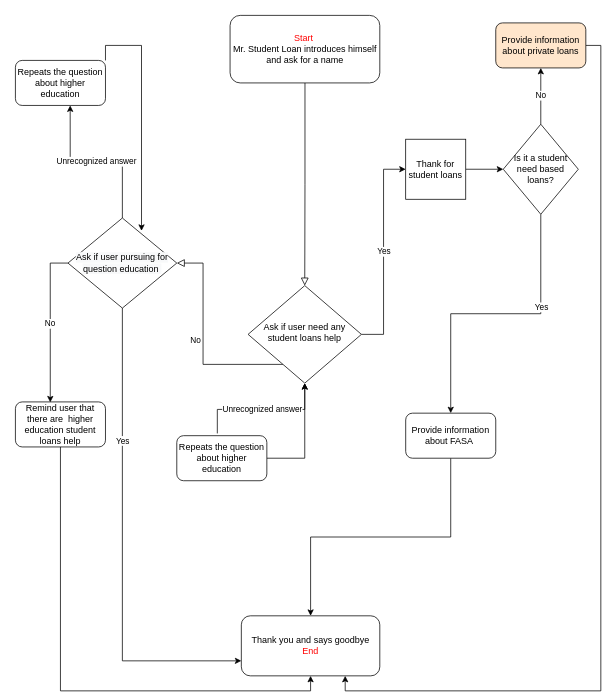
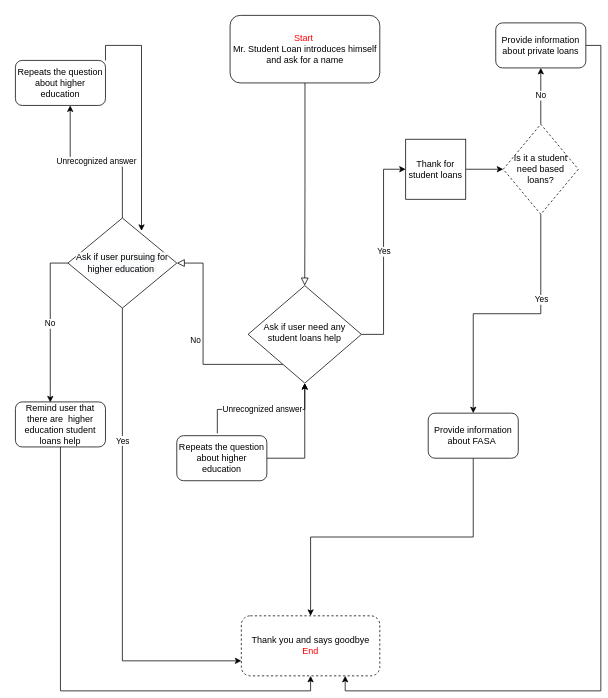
node "Provide information about private loans": fillcolor #ffe6cc -> #ffffff
node "Is it a student need based loans?": style solid -> dashed
node "Ask if user pursuing for question education": label "Ask if user pursuing for question education" -> "Ask if user pursuing for higher education"
node "Provide information about FASA": moved (450, 435) -> (473, 435)
node "Thank you and says goodbye End": style solid -> dashed
